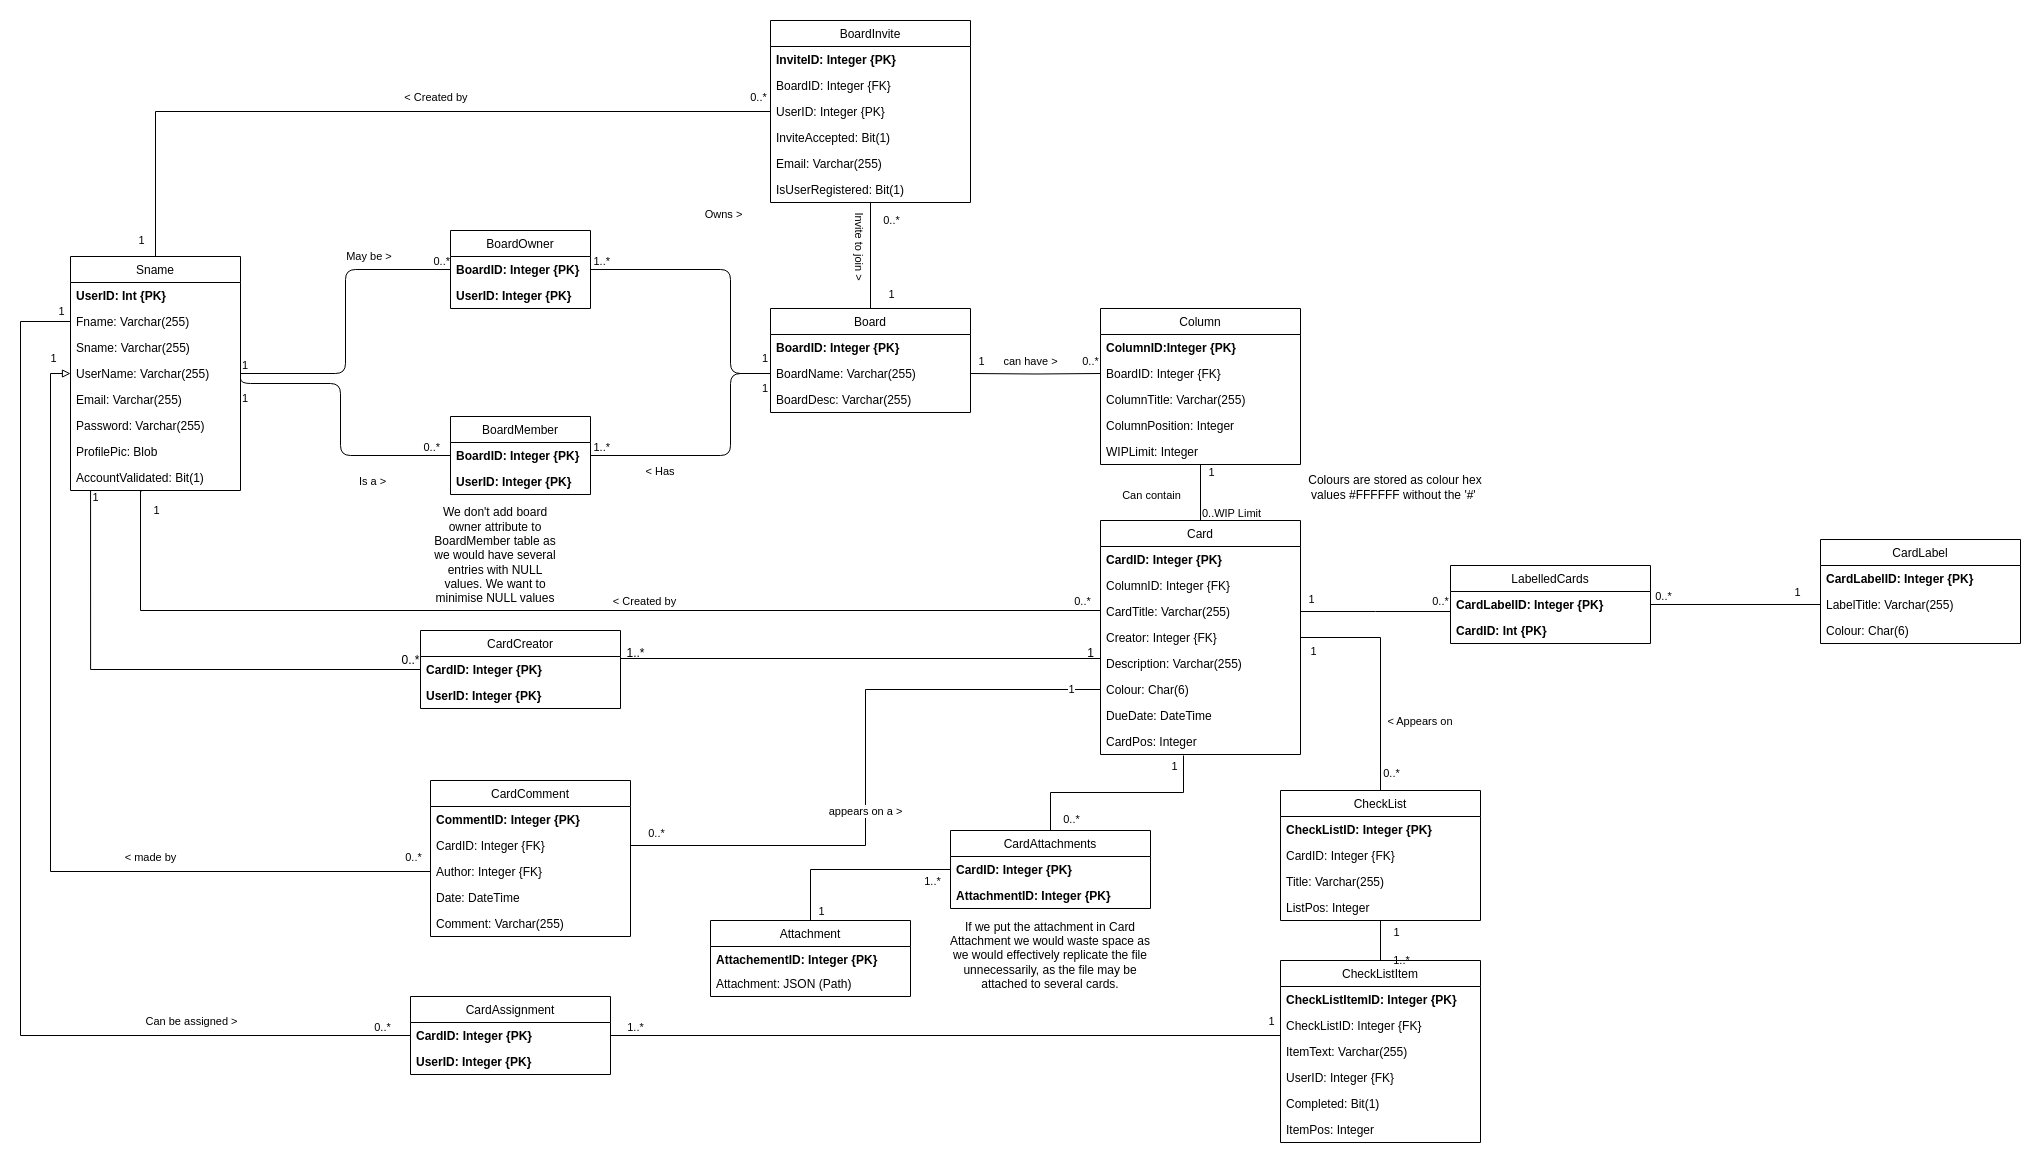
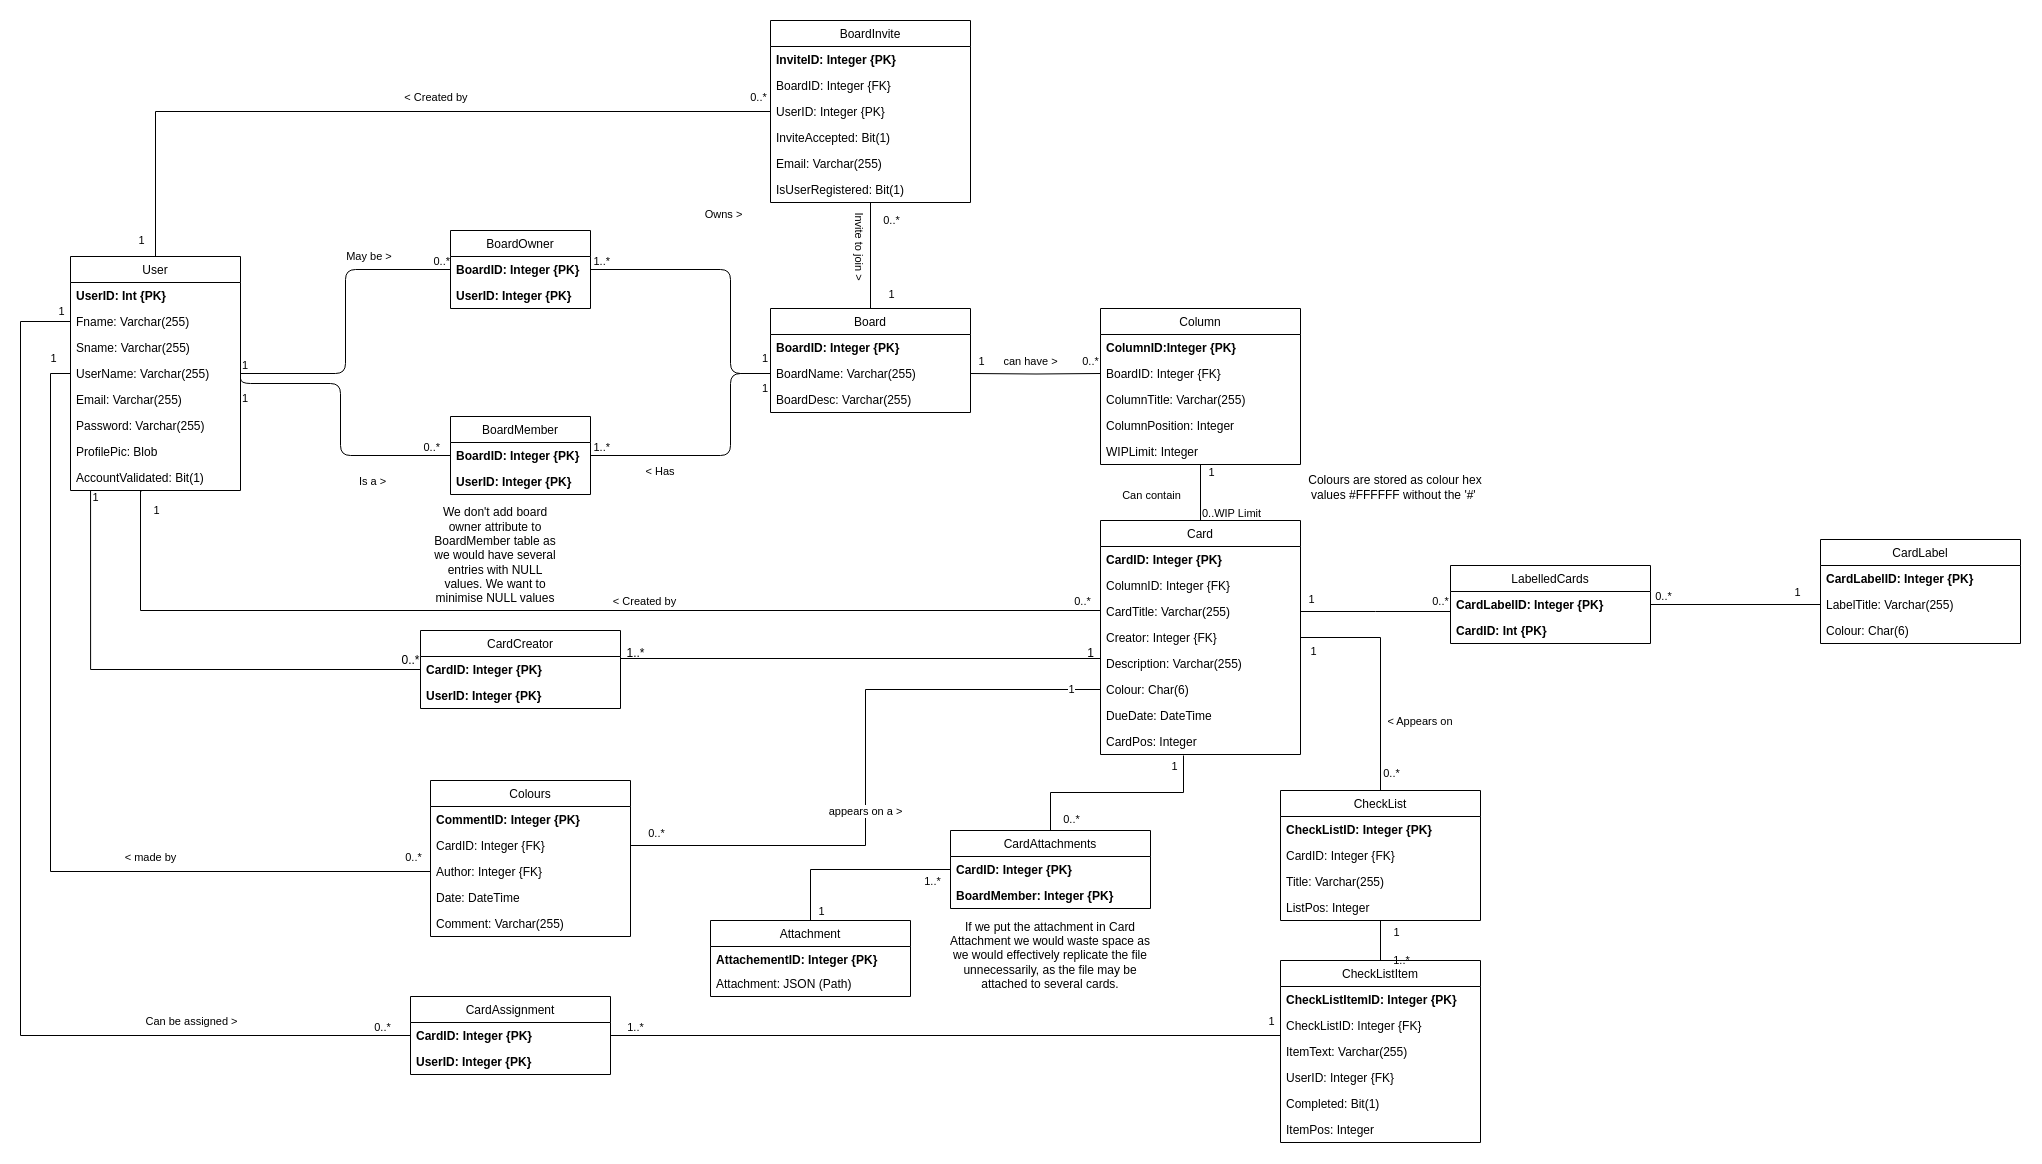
node "Sname": label "Sname" -> "User"
edge "Author: Integer {FK}" -> "UserName: Varchar(255)": arrowhead block -> none
node "CardComment": label "CardComment" -> "Colours"
node "AttachmentID: Integer {PK}": label "AttachmentID: Integer {PK}" -> "BoardMember: Integer {PK}"
